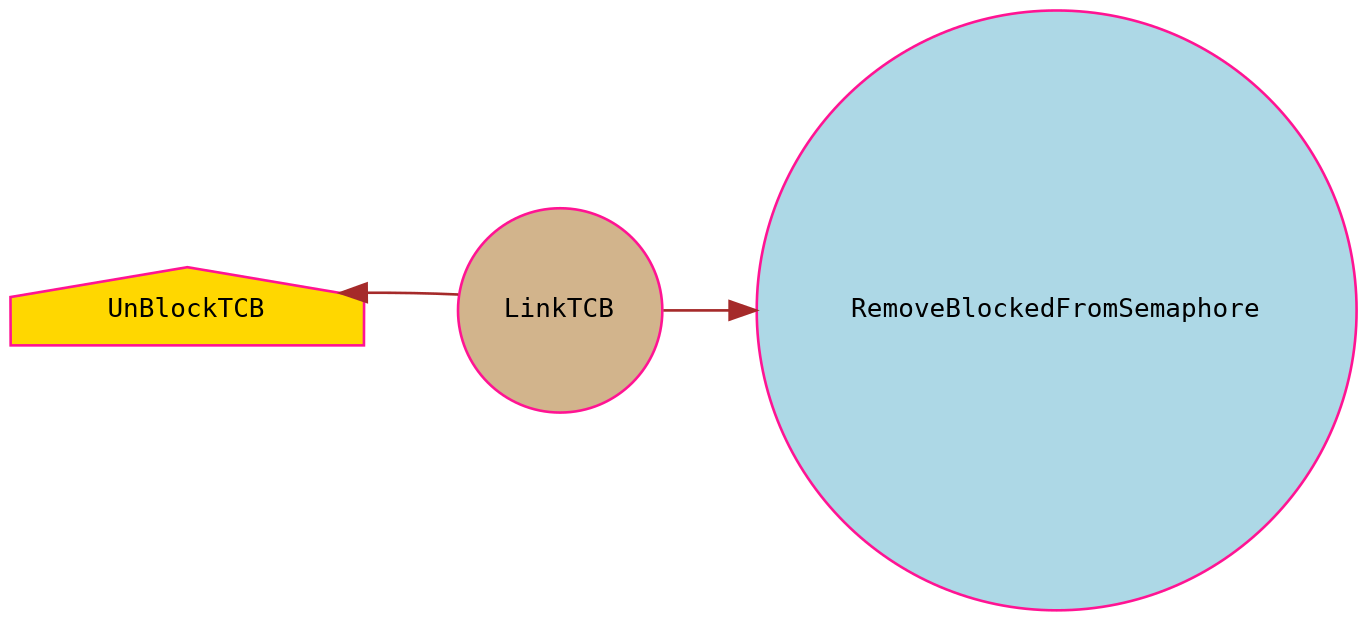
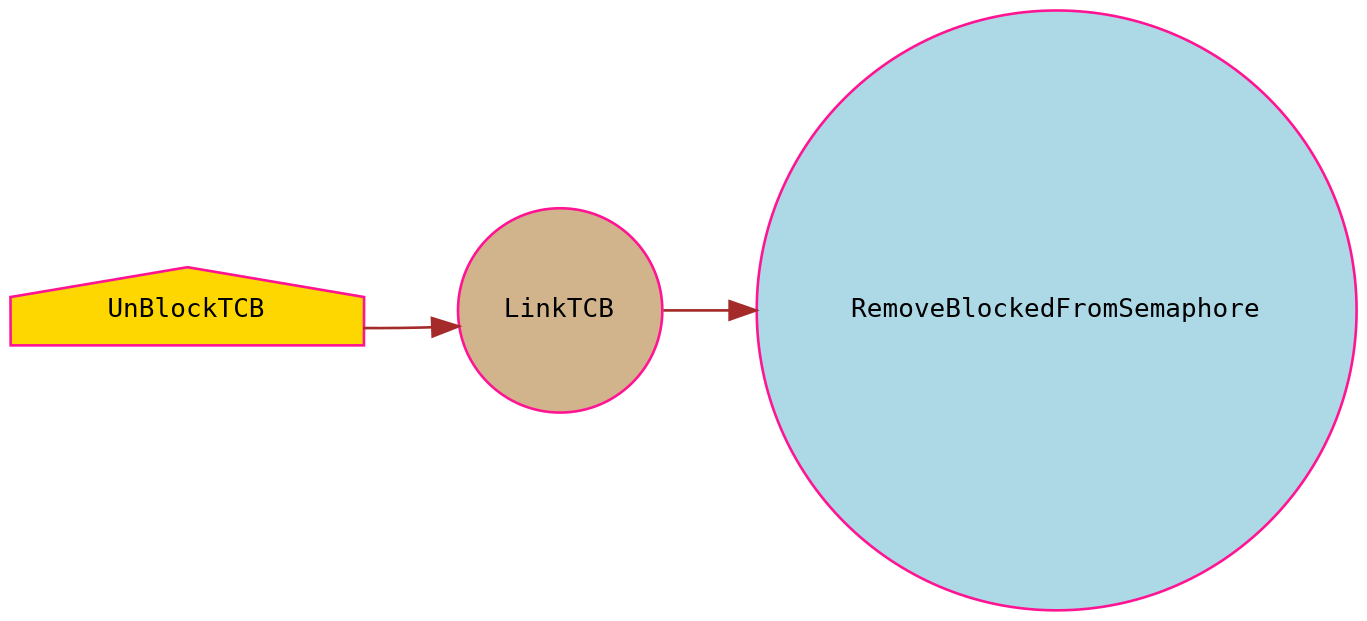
edge "LinkTCB" -> "UnBlockTCB": reversed
